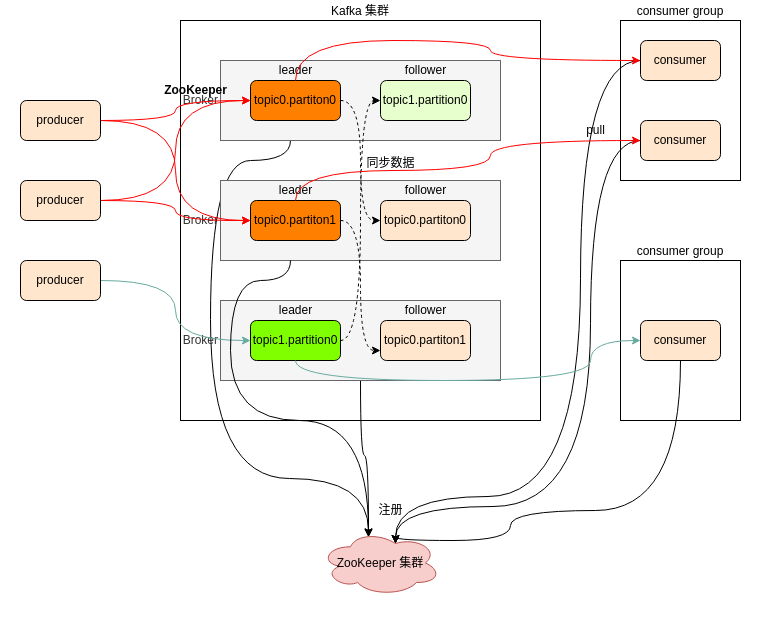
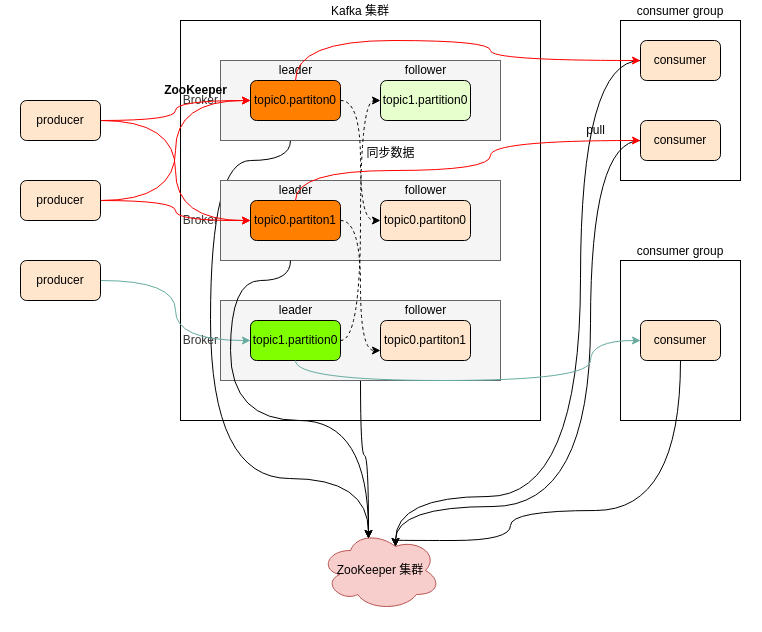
node "同步数据": moved (391, 164) -> (391, 154)
node "注册": removed
node "ZooKeeper 集群": size 120x65 -> 120x80
